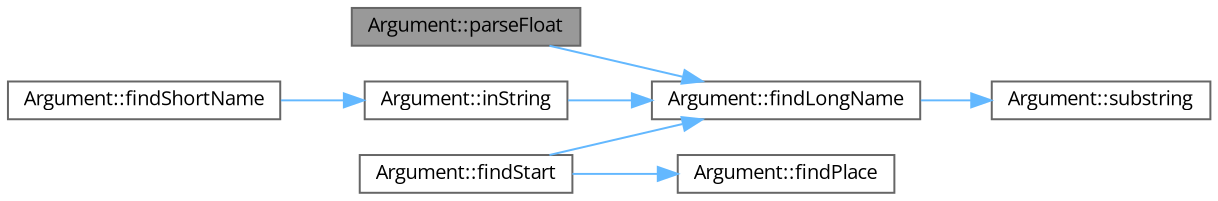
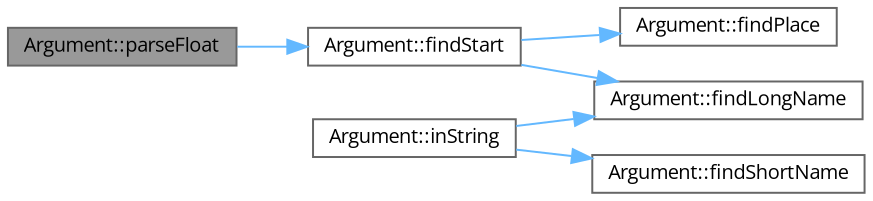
edge "Argument::parseFloat" -> "Argument::findLongName": now "Argument::parseFloat" -> "Argument::findStart"
edge "Argument::findShortName" -> "Argument::inString": reversed
node "Argument::substring": removed
